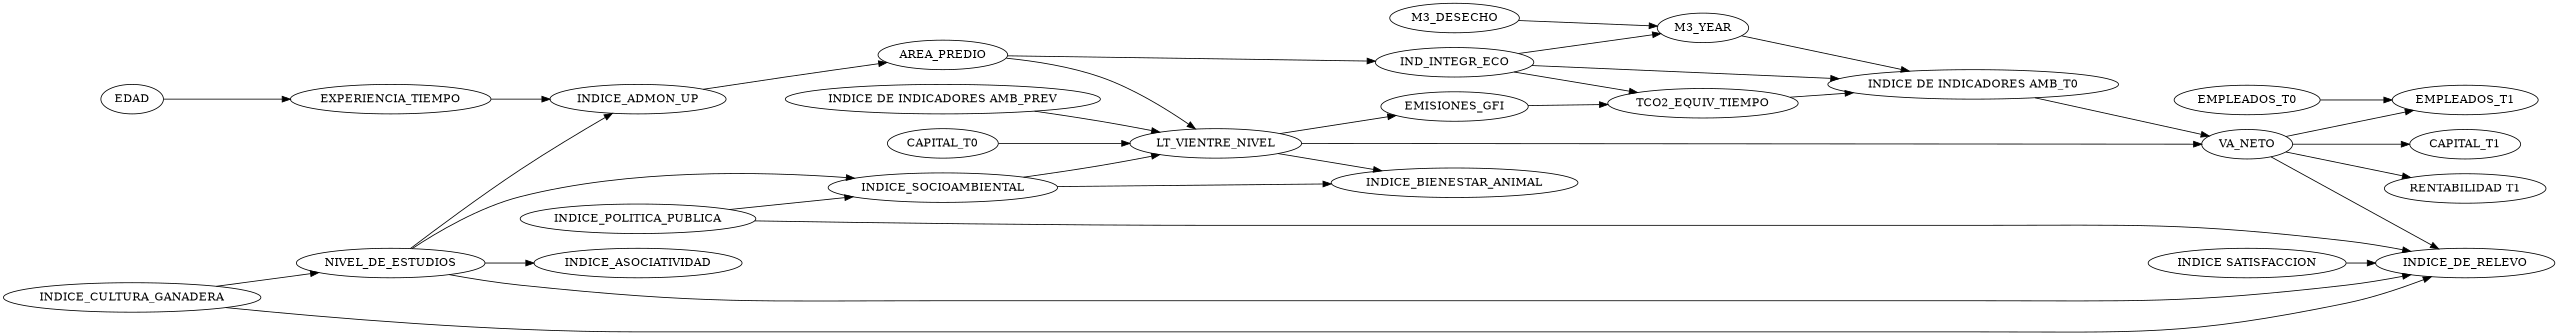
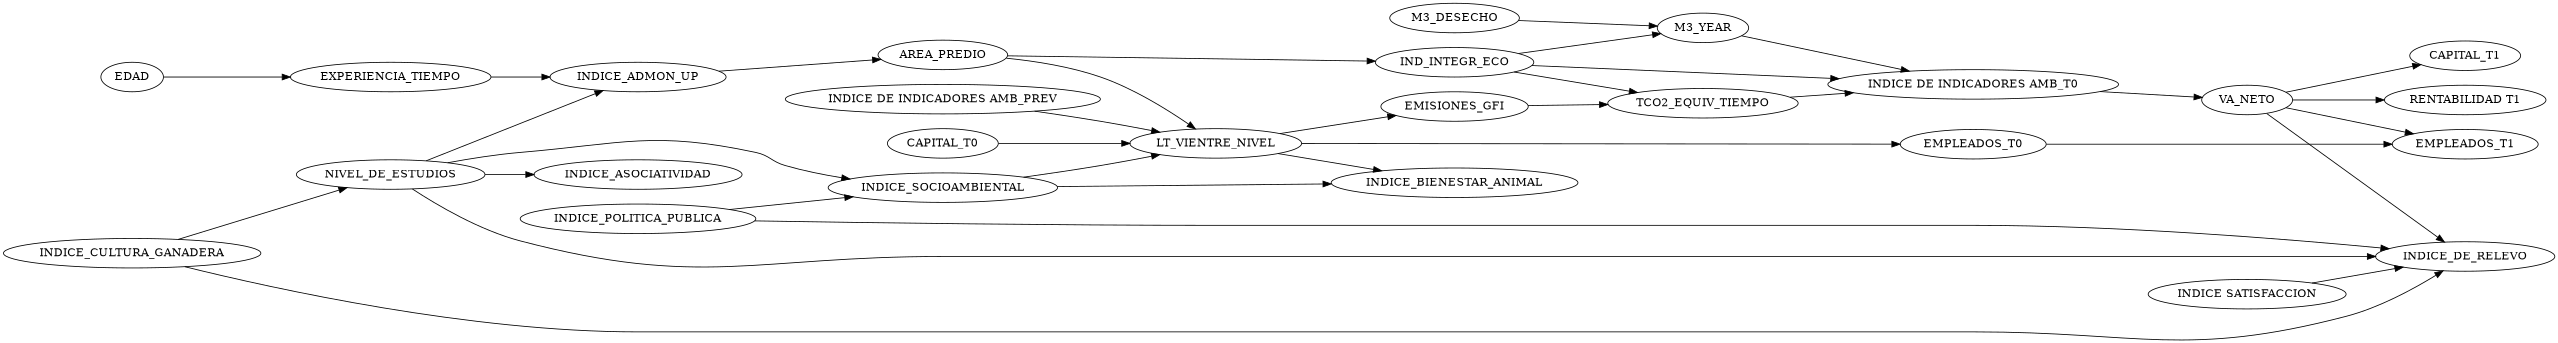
edge "LT_VIENTRE_NIVEL" -> "VA_NETO": now "LT_VIENTRE_NIVEL" -> "EMPLEADOS_T0"
